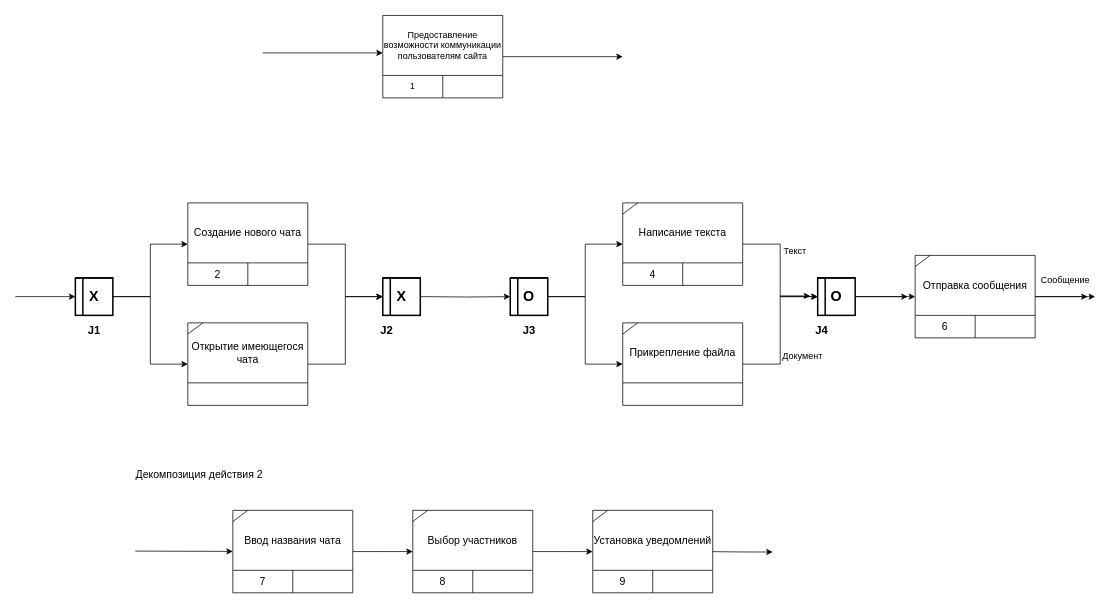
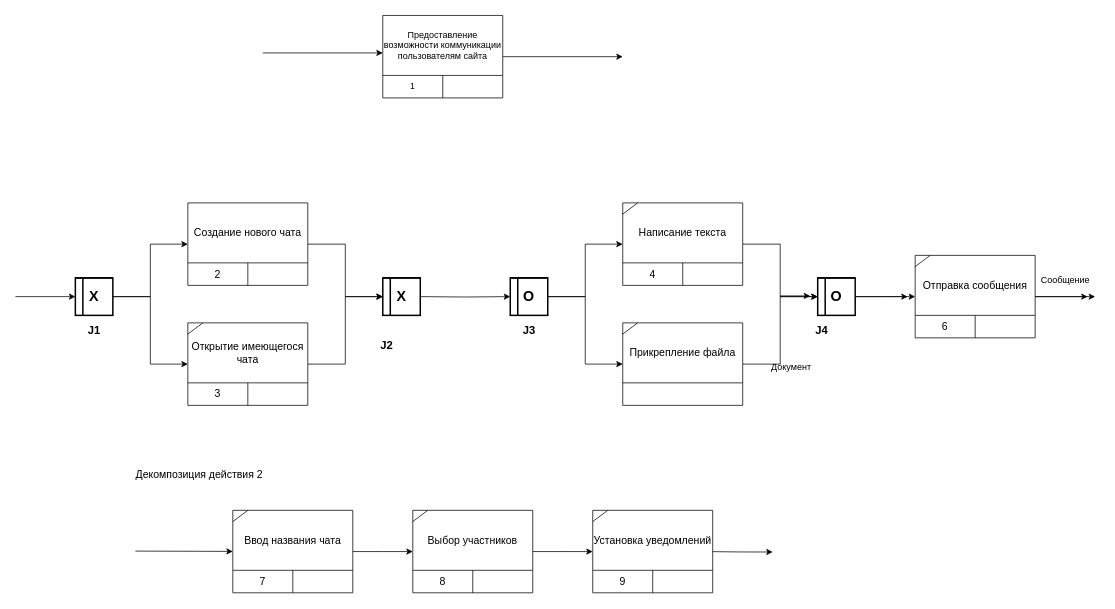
node "Текст": removed
node "J2": moved (387, 330) -> (387, 345)
node "Документ": moved (803, 357) -> (792, 368)
node "3": added
